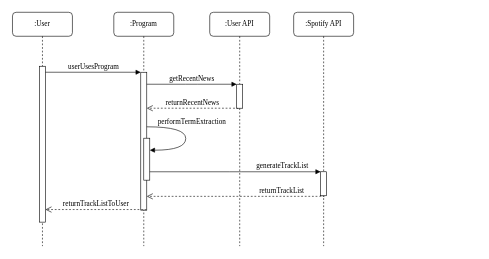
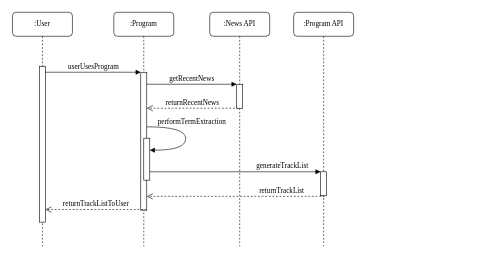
node ":User API": label ":User API" -> ":News API"
node ":Spotify API": label ":Spotify API" -> ":Program API"
